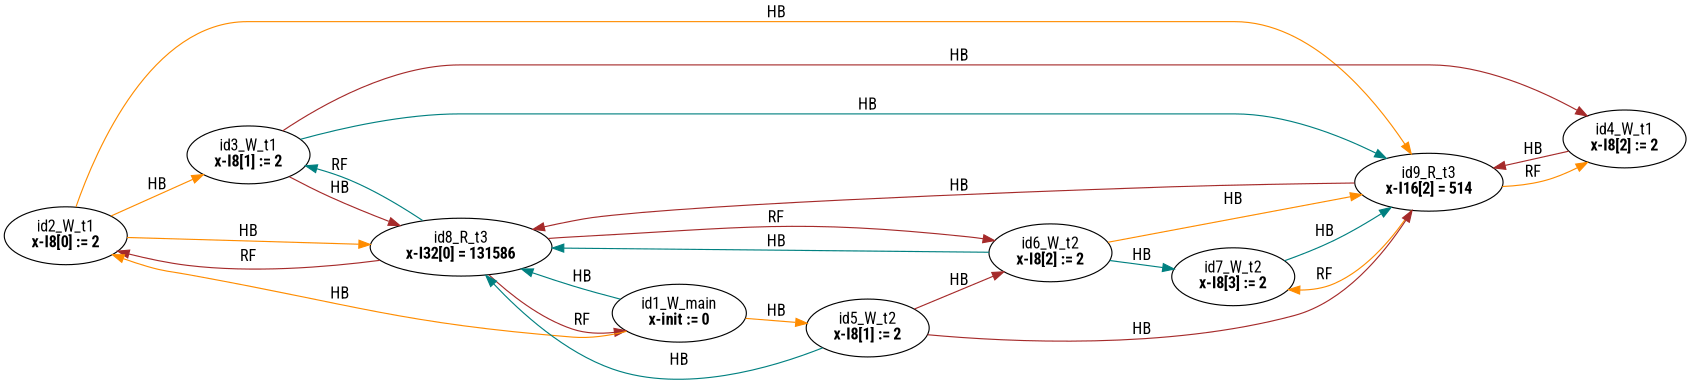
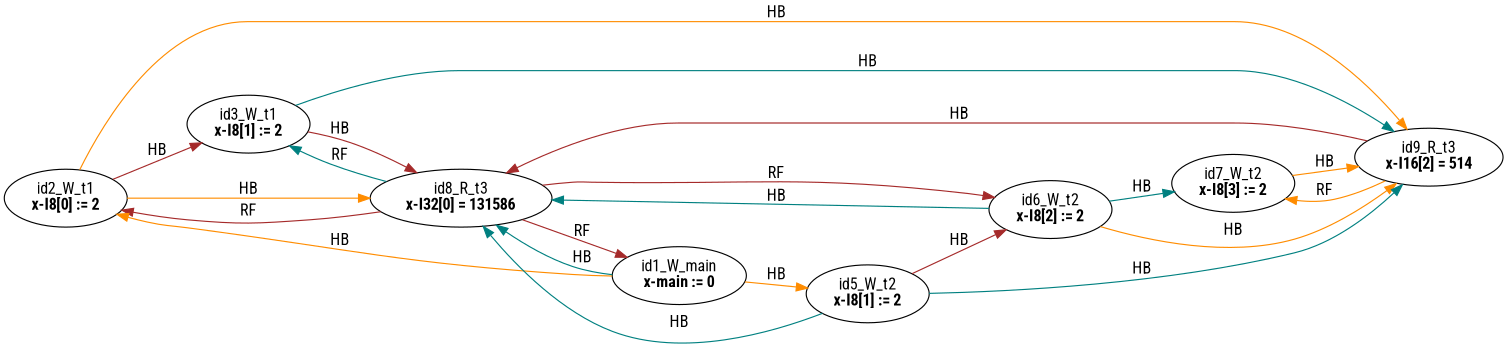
node "id4_W_t1": removed
edge "id2_W_t1" -> "id3_W_t1": color darkorange -> brown
edge "id7_W_t2" -> "id9_R_t3": color teal -> darkorange
node "id1_W_main": text "x-init := 0" -> "x-main := 0"
edge "id5_W_t2" -> "id9_R_t3": color brown -> teal
